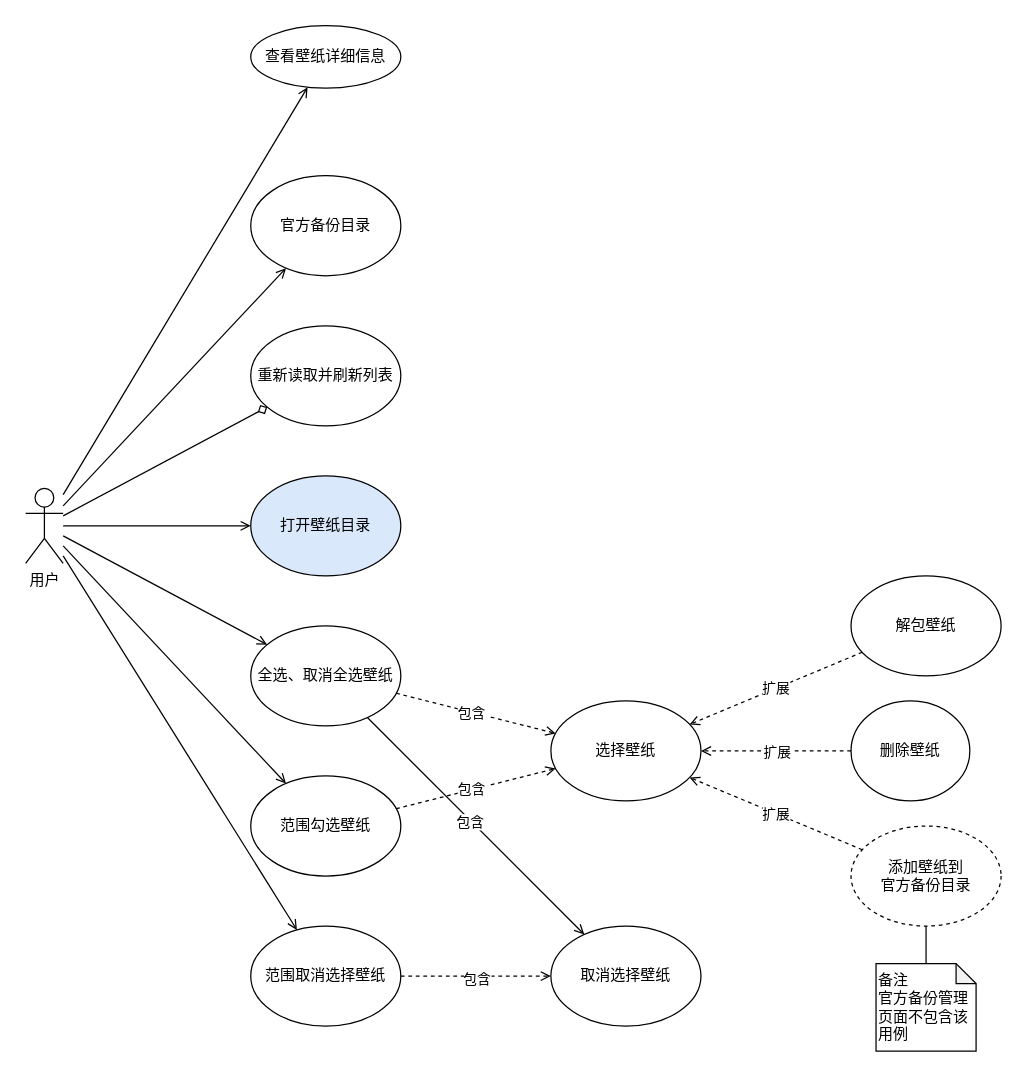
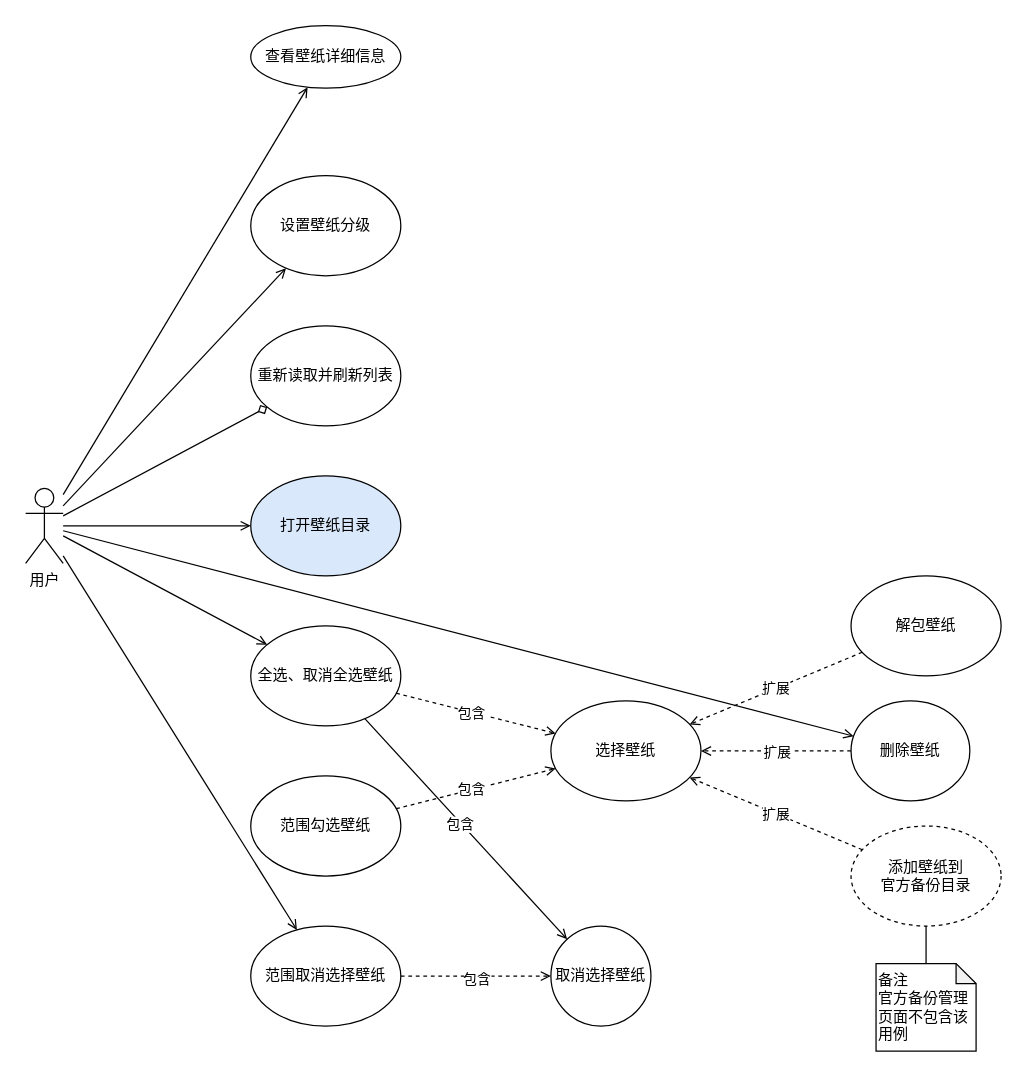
node "官方备份目录": label "官方备份目录" -> "设置壁纸分级"
edge "用户" -> "范围勾选壁纸": now "用户" -> "删除壁纸"
node "取消选择壁纸": size 150x100 -> 100x100
